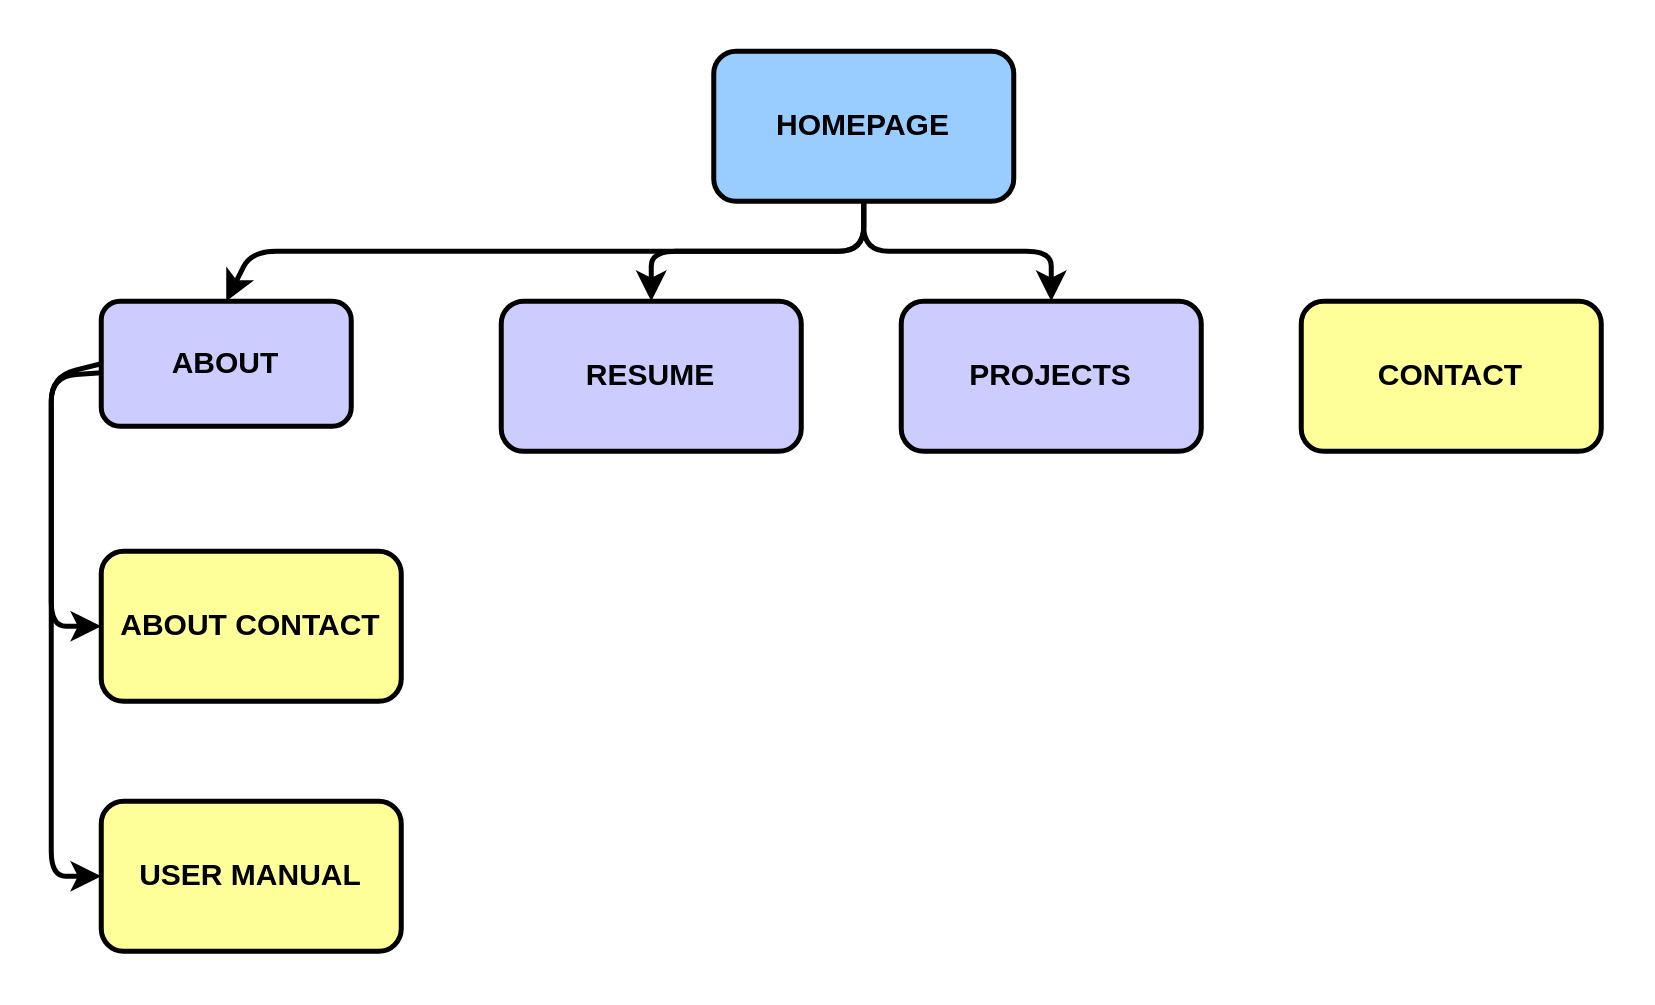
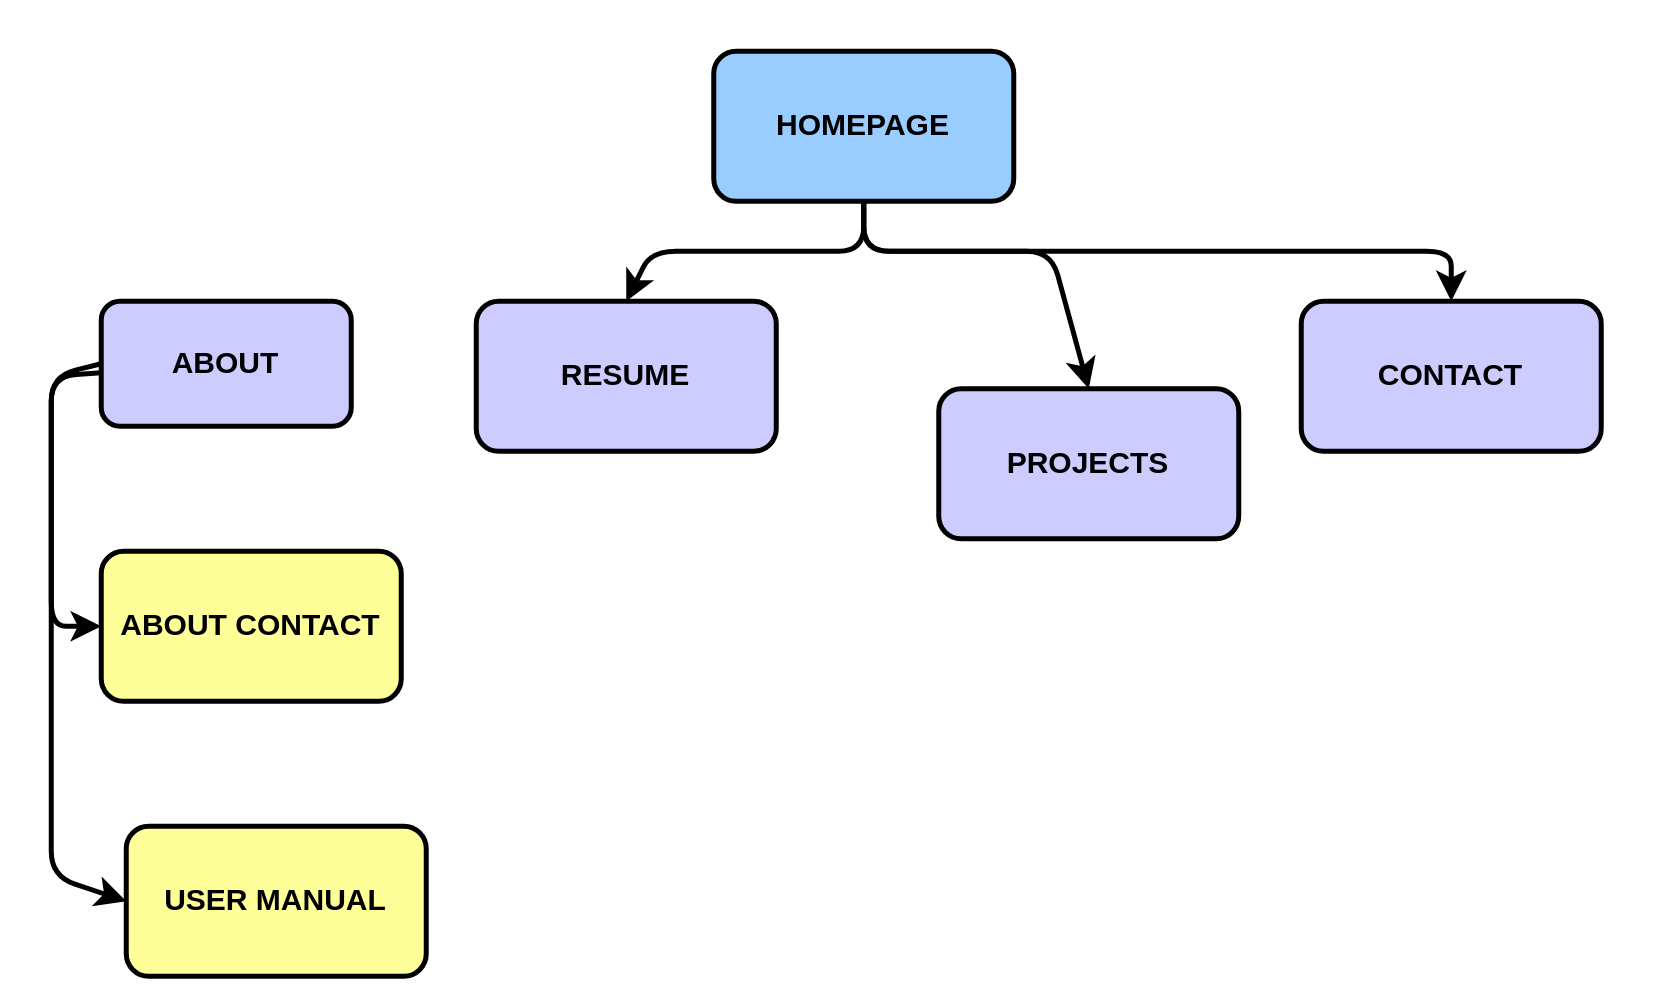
edge "HOMEPAGE" -> "ABOUT": removed
edge "HOMEPAGE" -> "CONTACT": added
node "RESUME": moved (651, 376) -> (626, 376)
node "PROJECTS": moved (1051, 376) -> (1089, 464)
node "CONTACT": fillcolor #ffff99 -> #ccccff
node "USER MANUAL": moved (251, 876) -> (276, 901)
